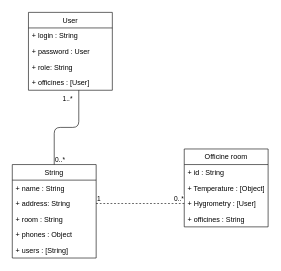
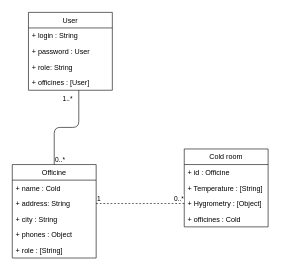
node "Officine room": label "Officine room" -> "Cold room"
node "String": label "String" -> "Officine"
node "+ id : String": label "+ id : String" -> "+ id : Officine"
node "+ name : String": label "+ name : String" -> "+ name : Cold"
node "+ Temperature : [Object]": label "+ Temperature : [Object]" -> "+ Temperature : [String]"
node "+ Hygrometry : [User]": label "+ Hygrometry : [User]" -> "+ Hygrometry : [Object]"
node "+ room : String": label "+ room : String" -> "+ city : String"
node "+ officines : String": label "+ officines : String" -> "+ officines : Cold"
node "+ users : [String]": label "+ users : [String]" -> "+ role : [String]"
